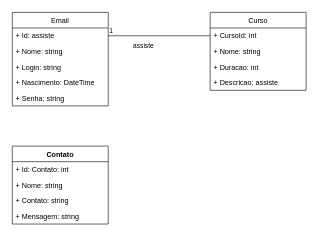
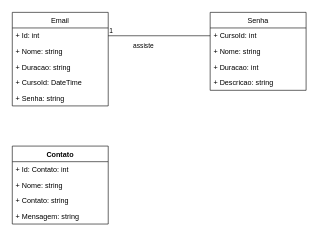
node "Curso": label "Curso" -> "Senha"
node "+ Id: assiste": label "+ Id: assiste" -> "+ Id: int"
node "+ Login: string": label "+ Login: string" -> "+ Duracao: string"
node "+ Nascimento: DateTime": label "+ Nascimento: DateTime" -> "+ CursoId: DateTime"
node "+ Descricao: assiste": label "+ Descricao: assiste" -> "+ Descricao: string"
